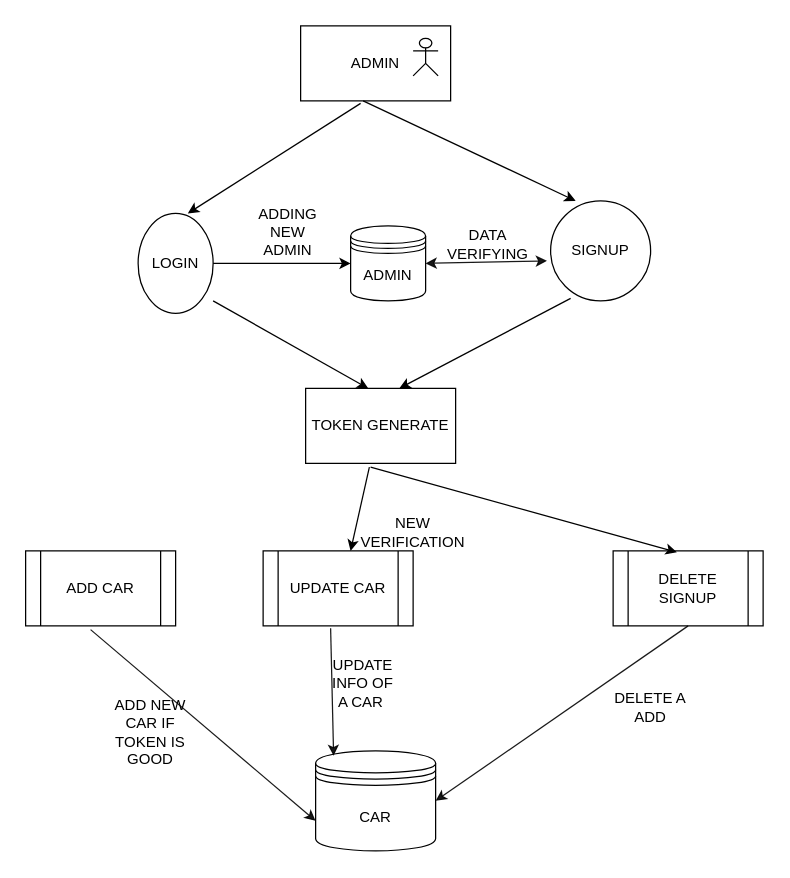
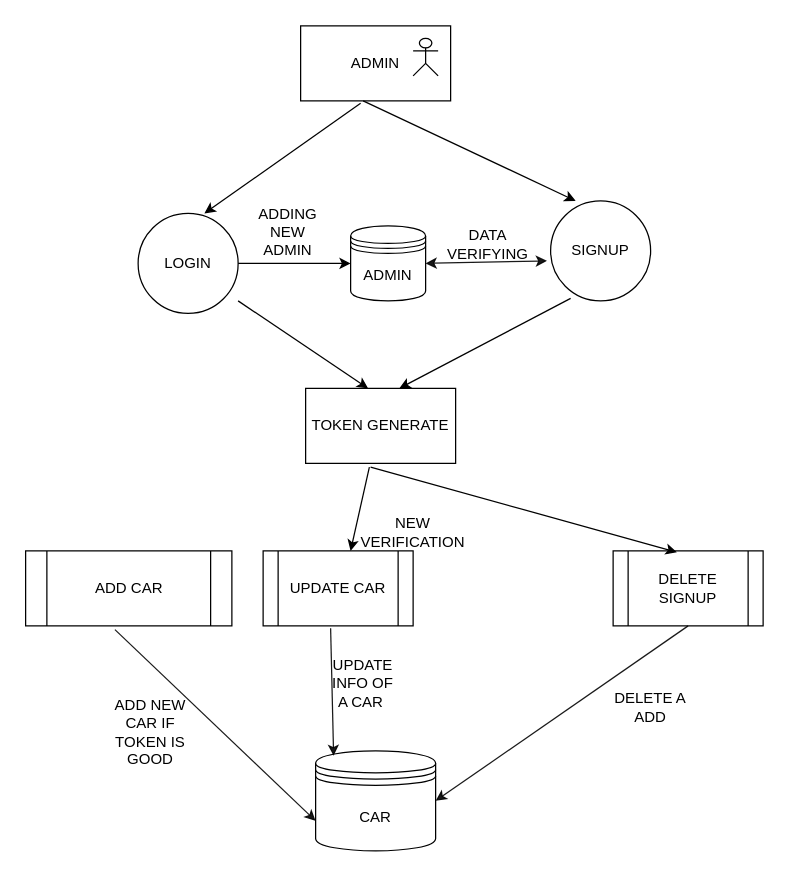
node "LOGIN": size 75x100 -> 100x100
node "ADD CAR": size 150x75 -> 206x75
